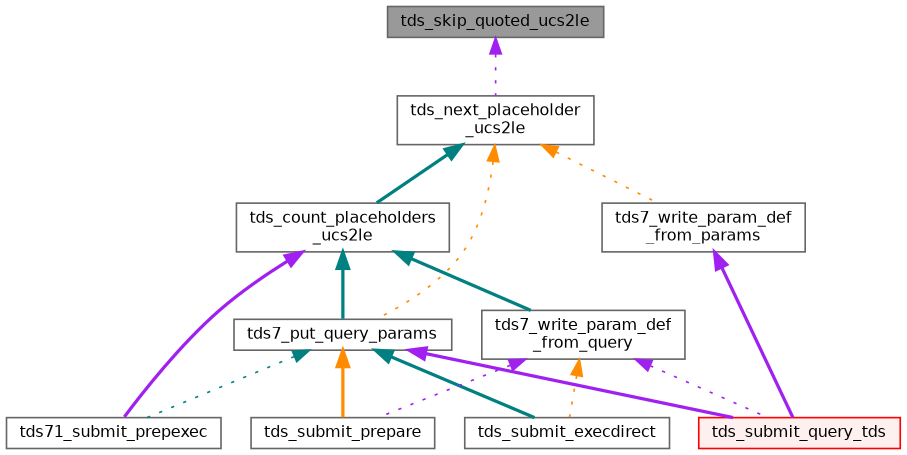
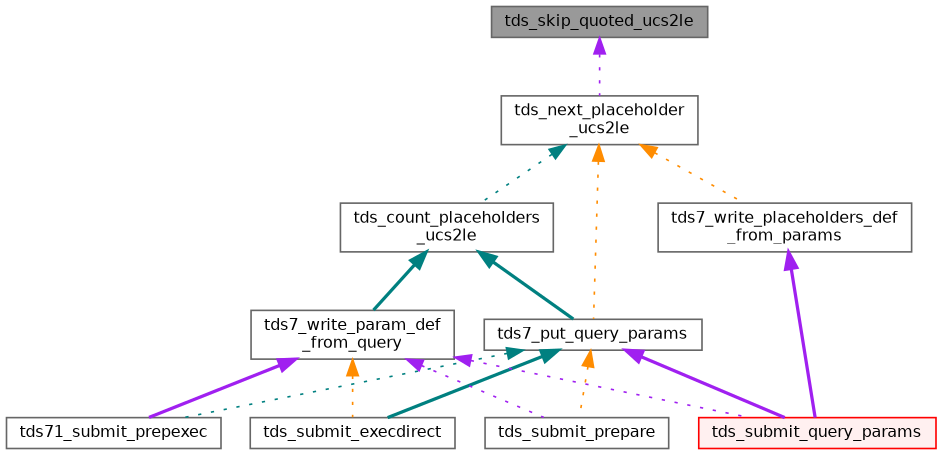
edge "tds_count_placeholders _ucs2le" -> "tds_next_placeholder _ucs2le": style bold -> dotted
node "tds7_write_param_def _from_params": label "tds7_write_param_def _from_params" -> "tds7_write_placeholders_def _from_params"
edge "tds71_submit_prepexec" -> "tds_count_placeholders _ucs2le": now "tds71_submit_prepexec" -> "tds7_write_param_def _from_query"
edge "tds_submit_prepare" -> "tds7_put_query_params": style bold -> dotted
node "tds_submit_query_tds": label "tds_submit_query_tds" -> "tds_submit_query_params"
